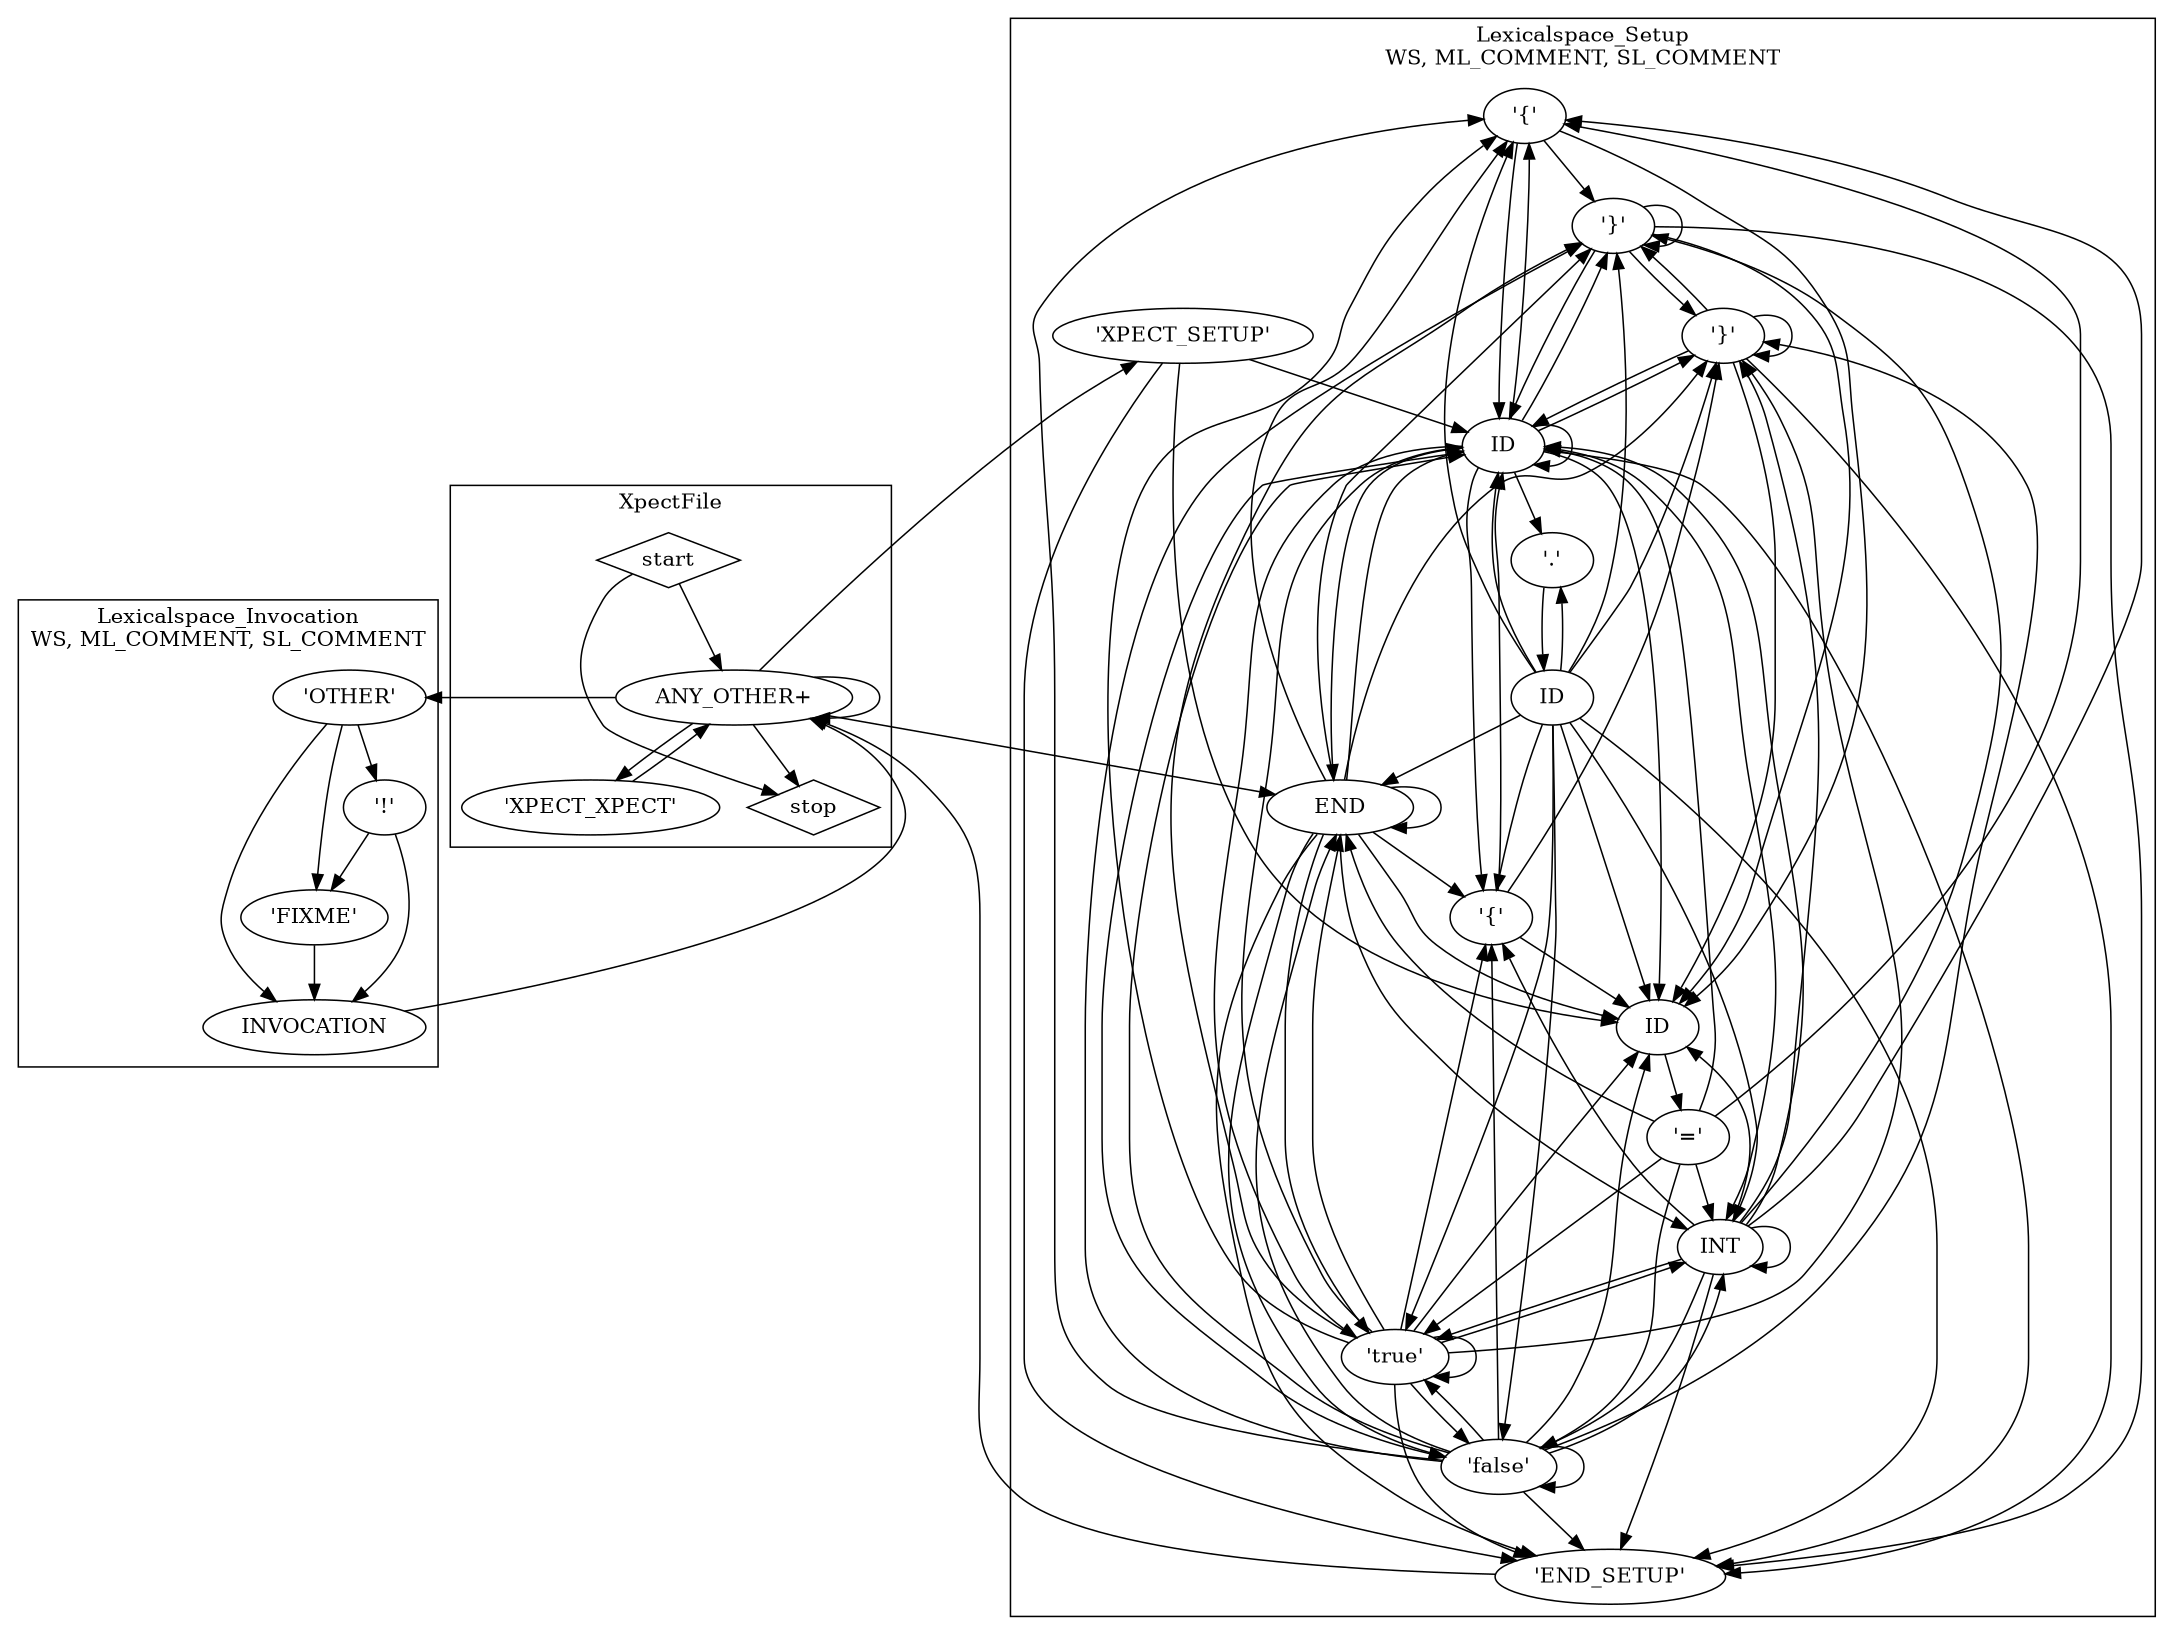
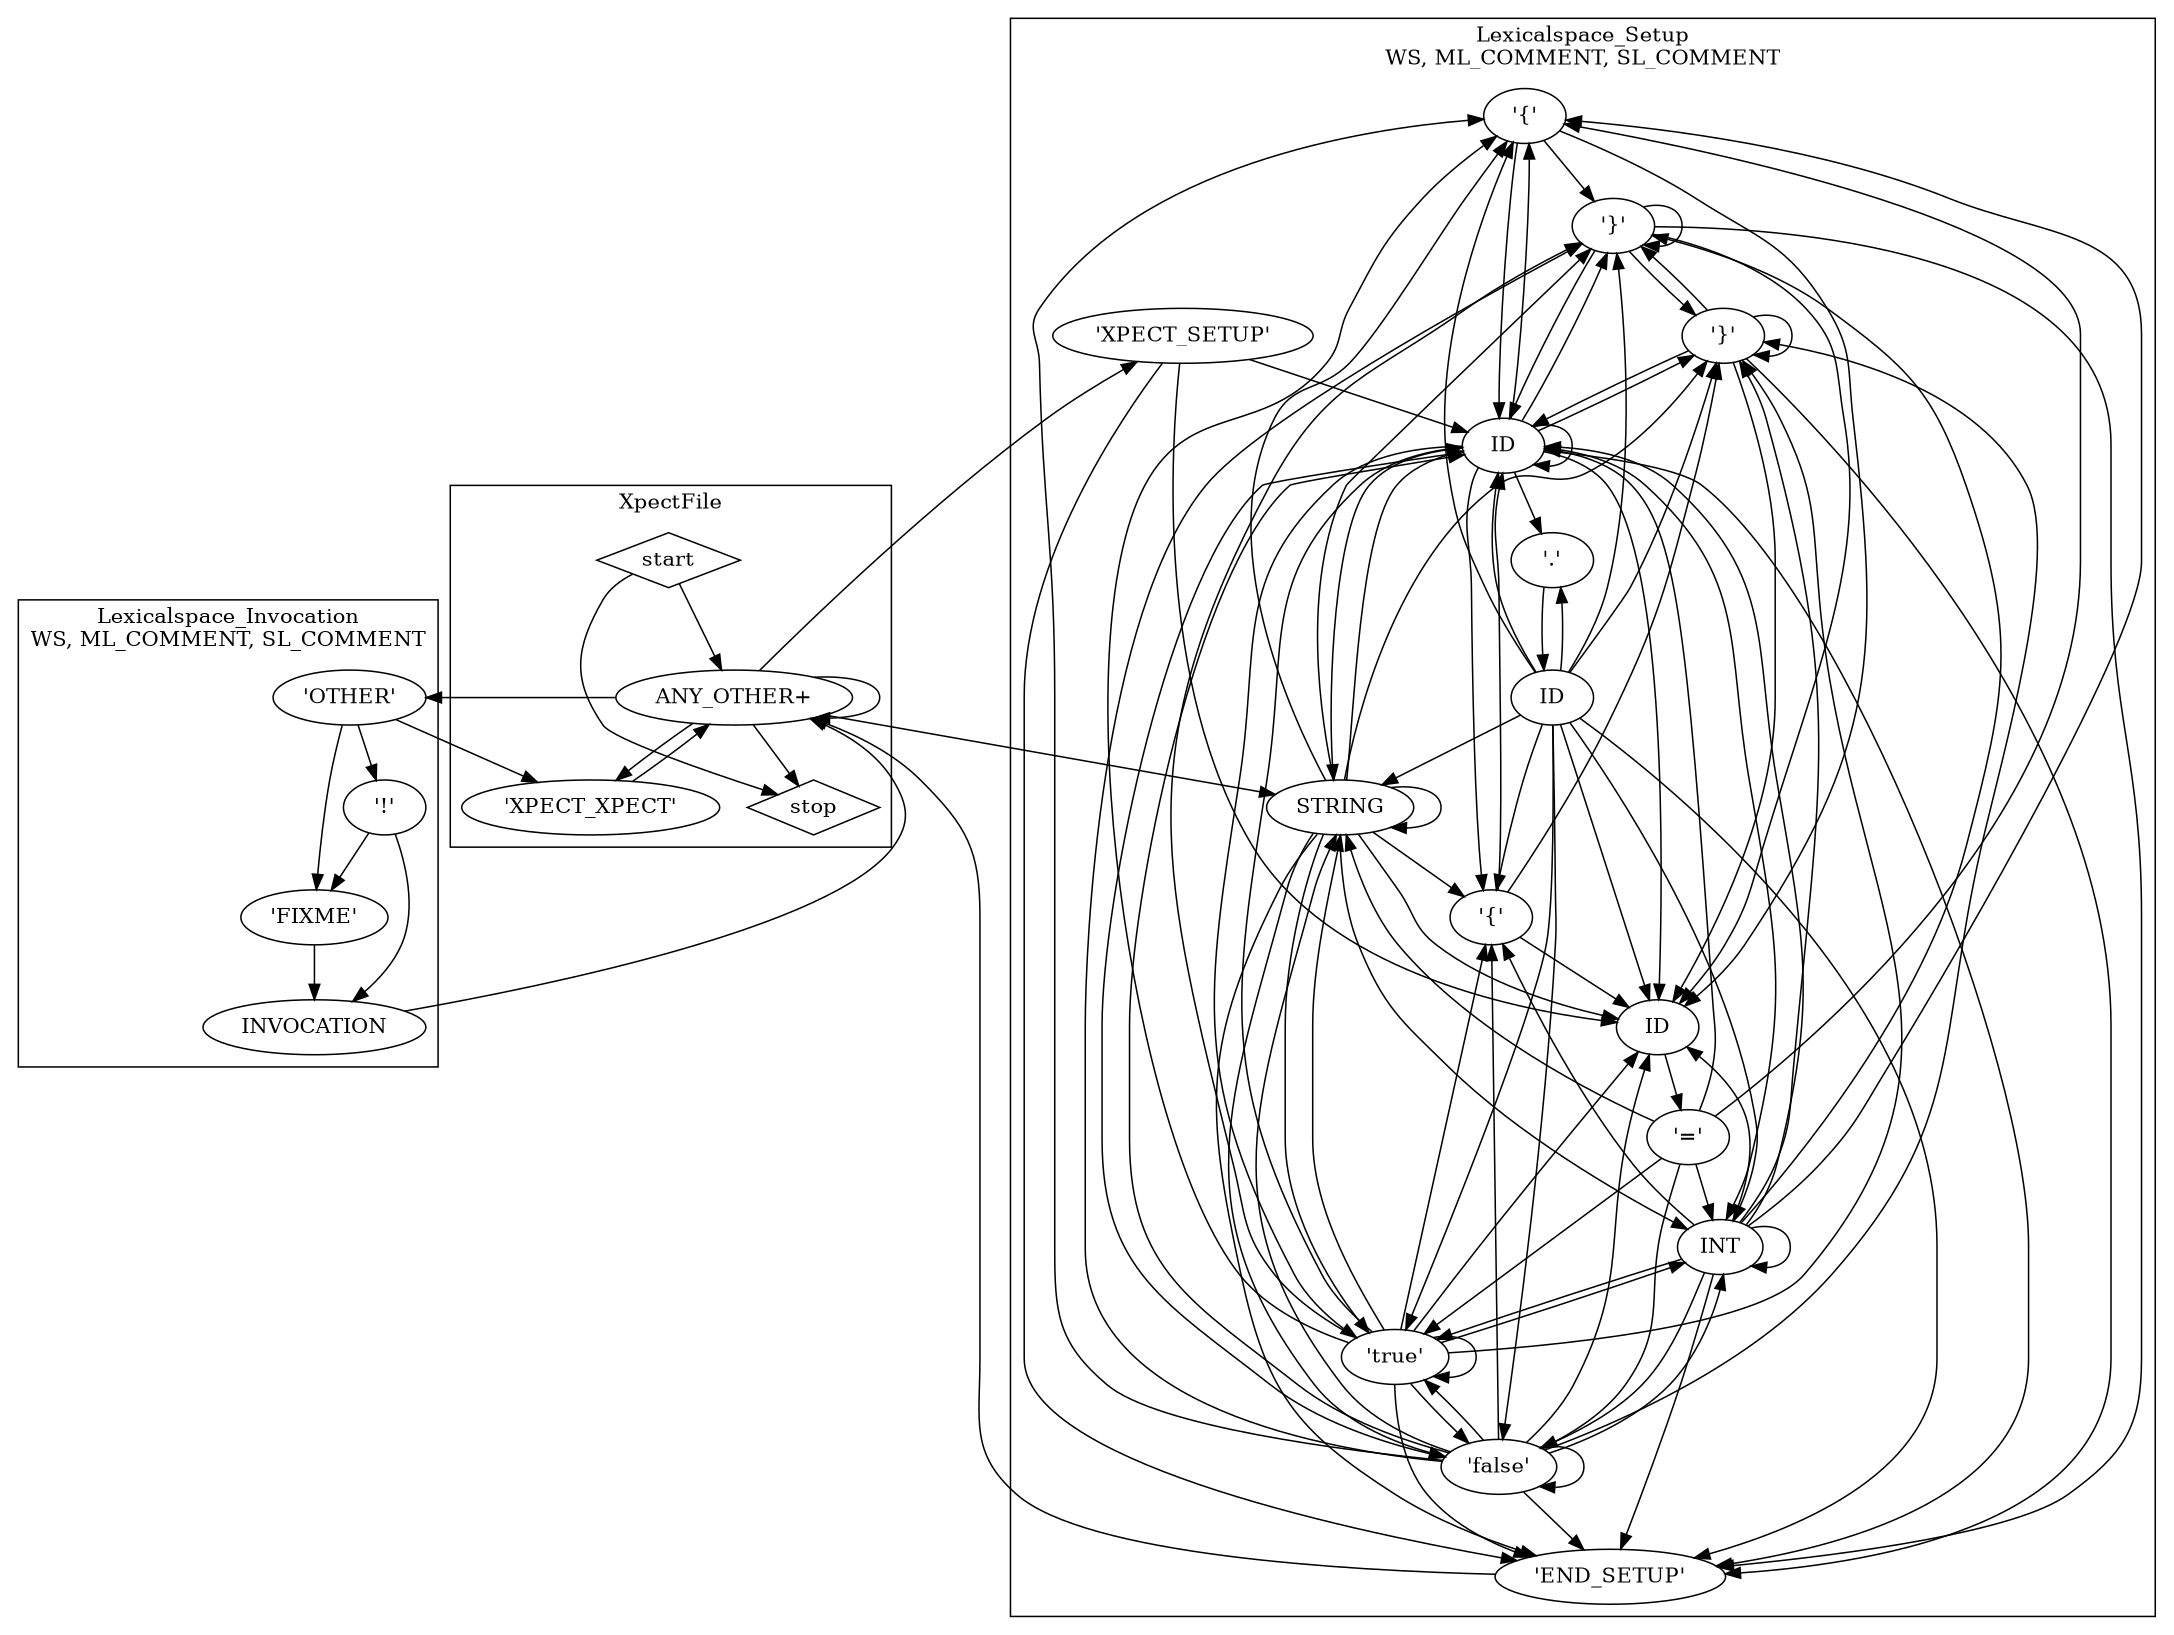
node "END": label "END" -> "STRING"
edge "'OTHER'" -> "INVOCATION": now "'OTHER'" -> "'XPECT_XPECT'"
